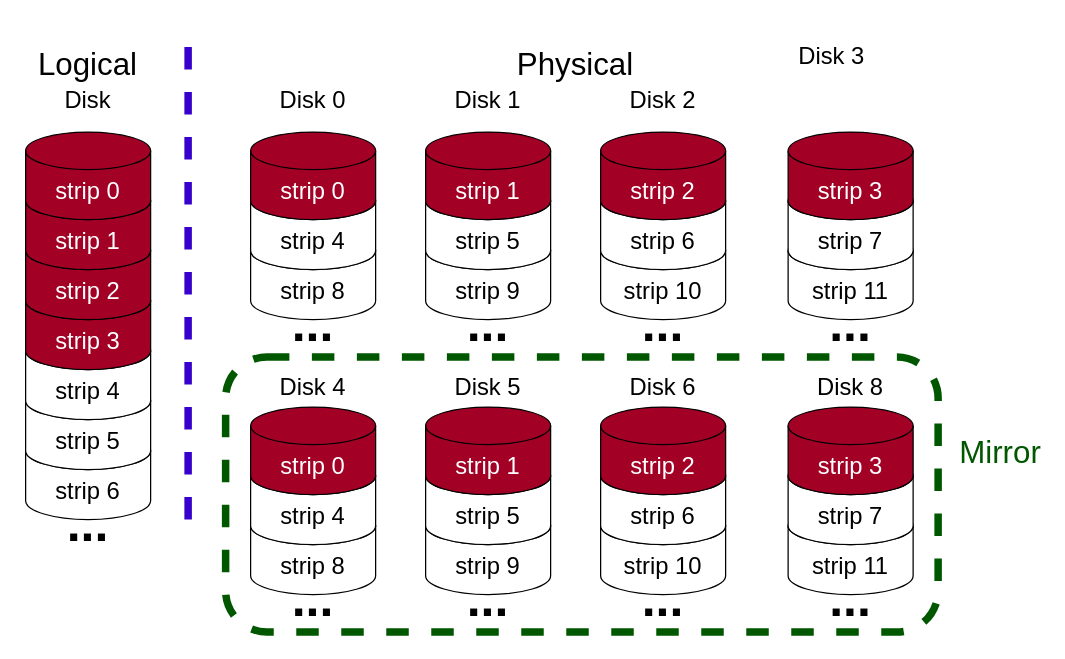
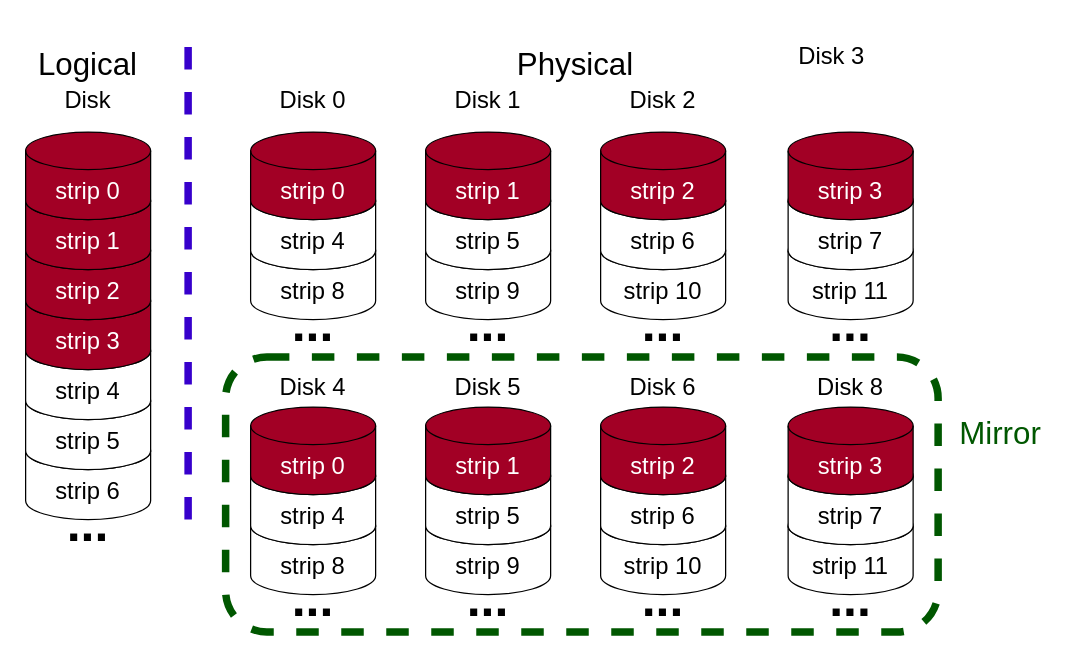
node "Mirror": moved (1001, 451) -> (1001, 432)
